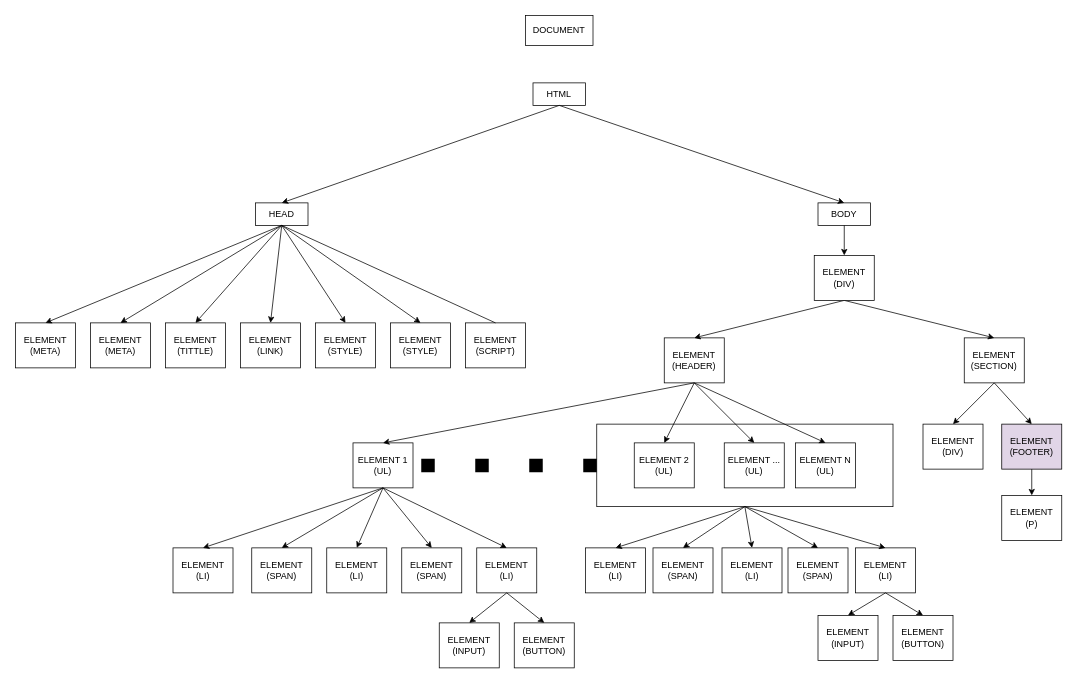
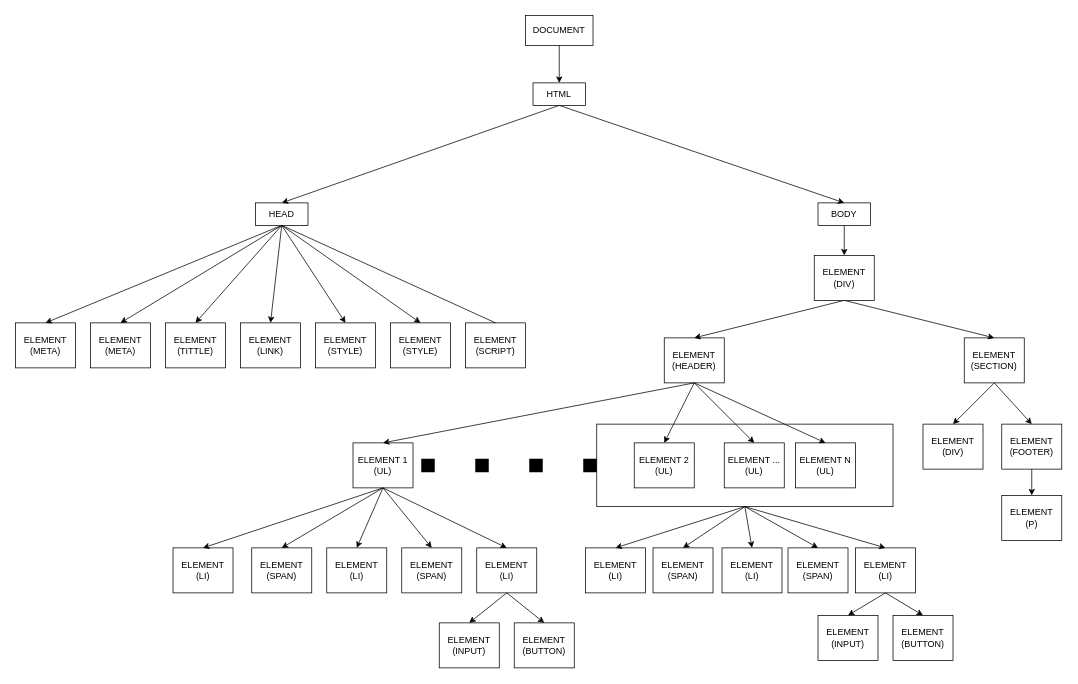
edge "DOCUMENT" -> "HTML": added
node "ELEMENT (FOOTER)": fillcolor #e1d5e7 -> #ffffff
